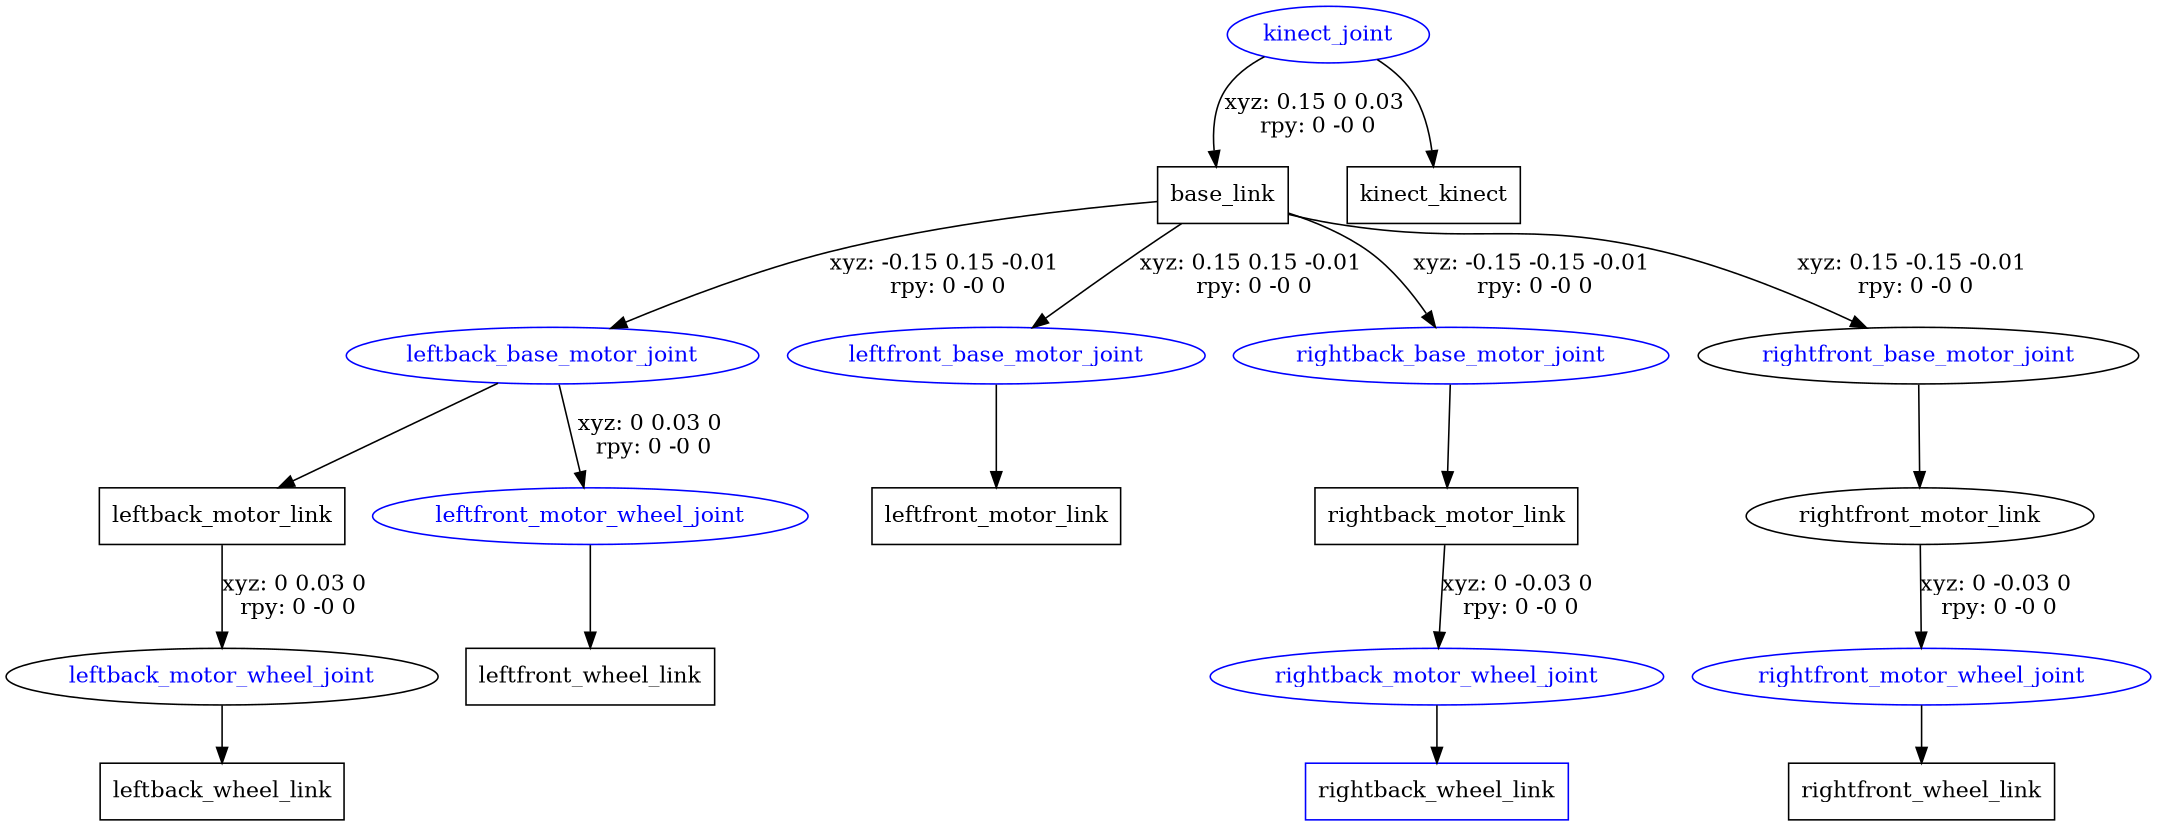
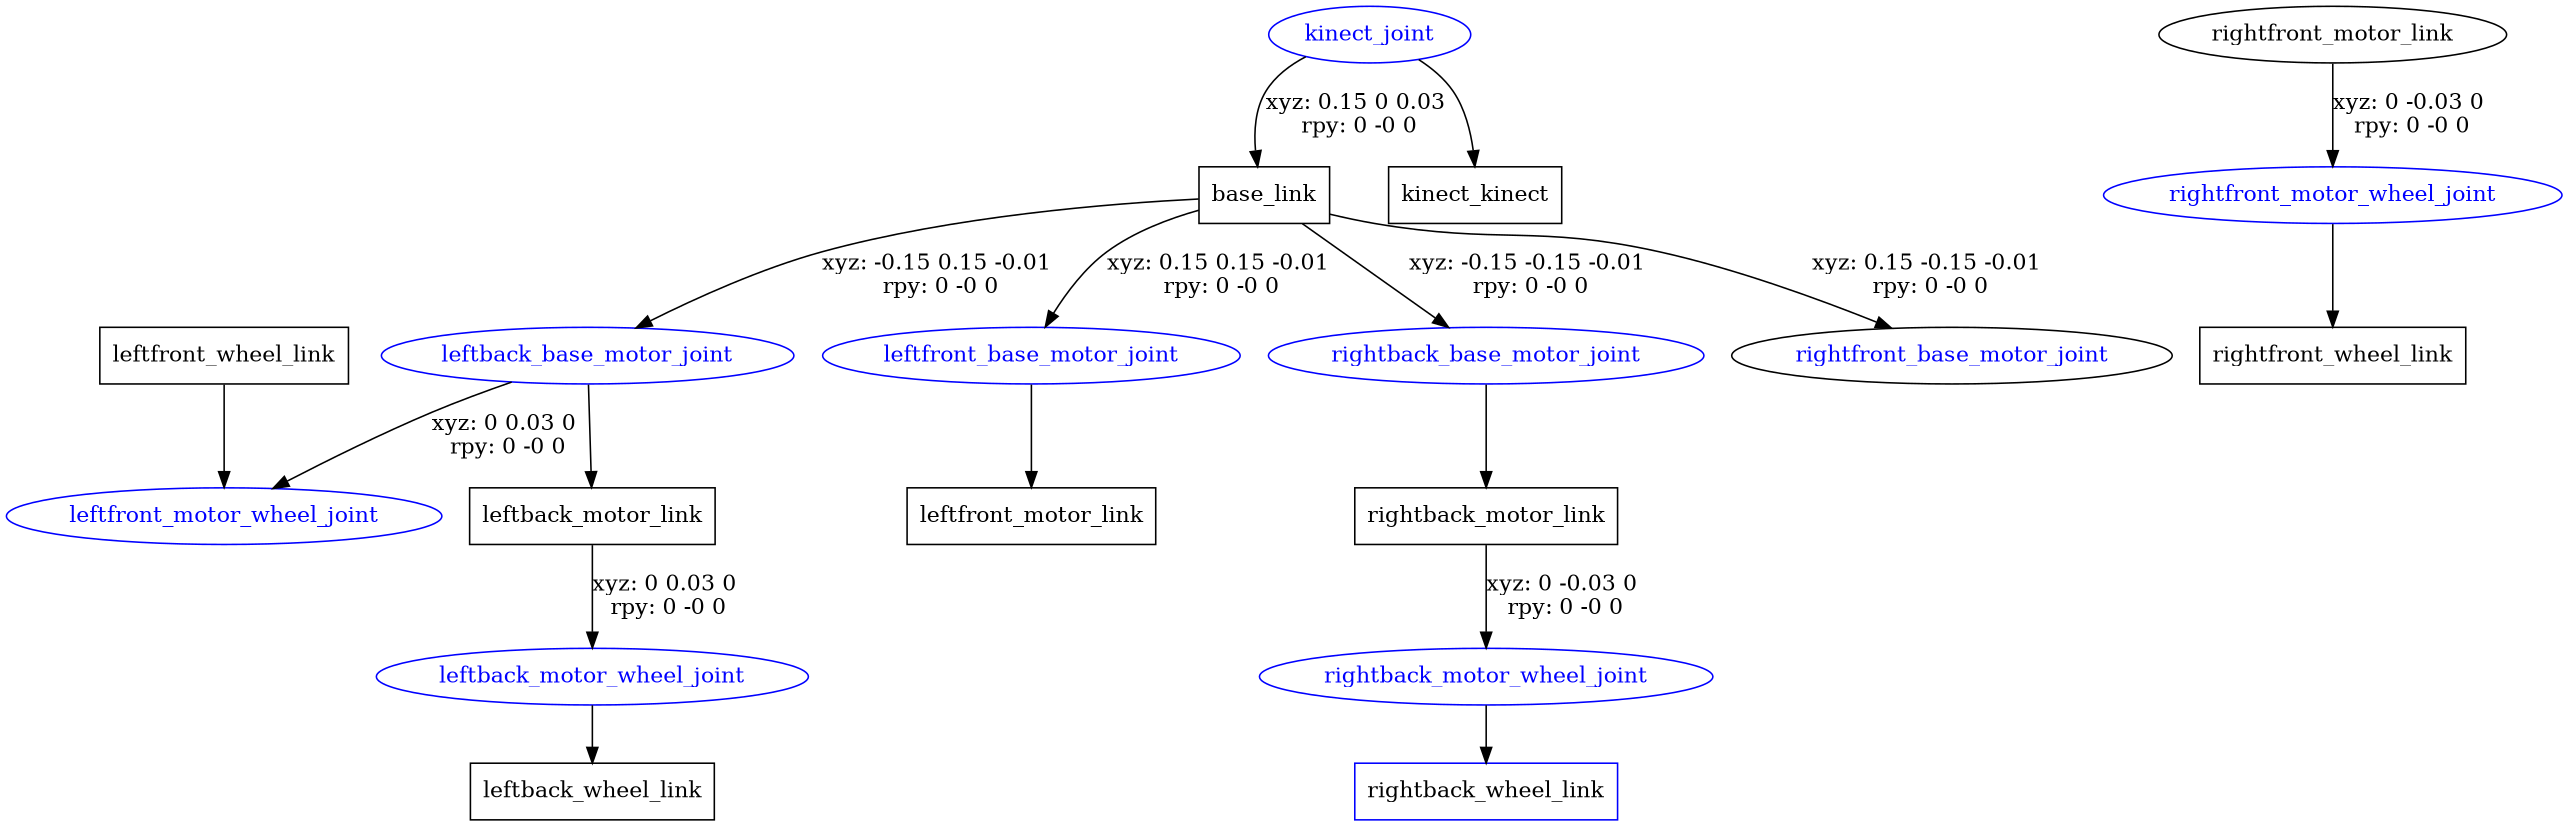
edge "rightfront_base_motor_joint" -> "rightfront_motor_link": removed
edge "leftfront_motor_wheel_joint" -> "leftfront_wheel_link": reversed
node "leftback_motor_wheel_joint": color black -> blue
